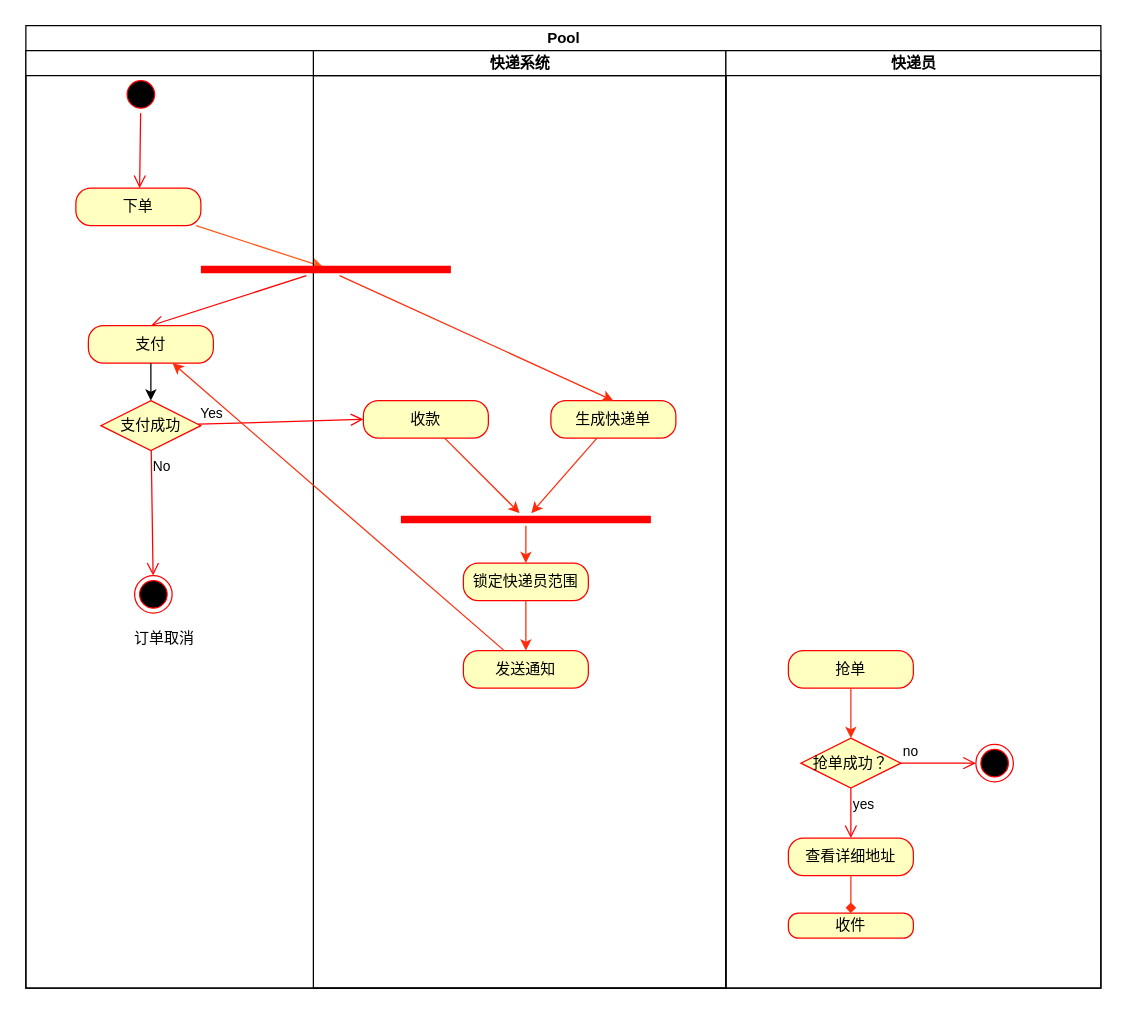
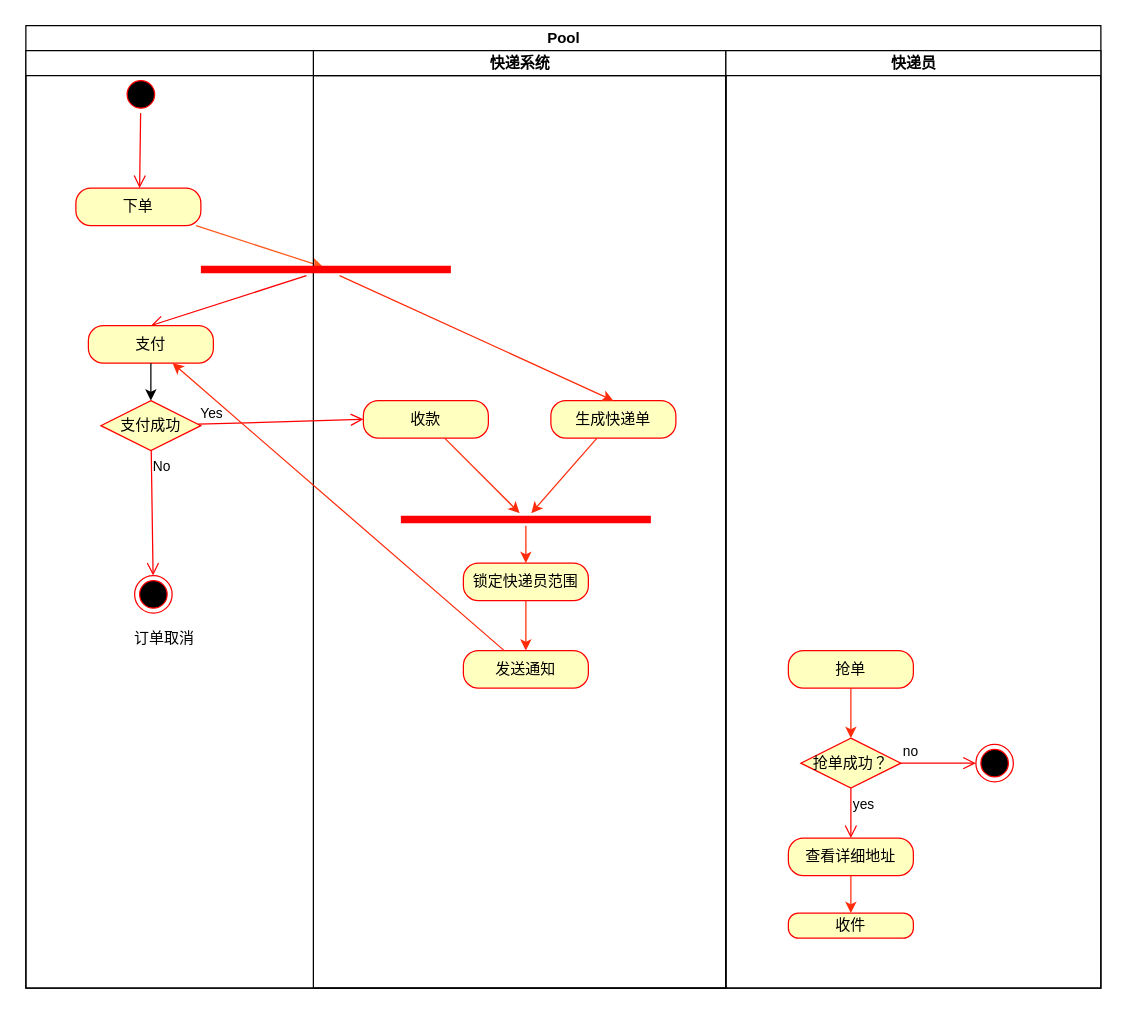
edge "查看详细地址" -> "收件": arrowhead diamond -> classic
